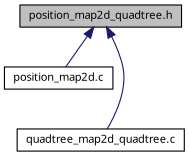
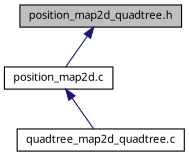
edge "quadtree_map2d_quadtree.c" -> "position_map2d_quadtree.h": now "quadtree_map2d_quadtree.c" -> "position_map2d.c"
